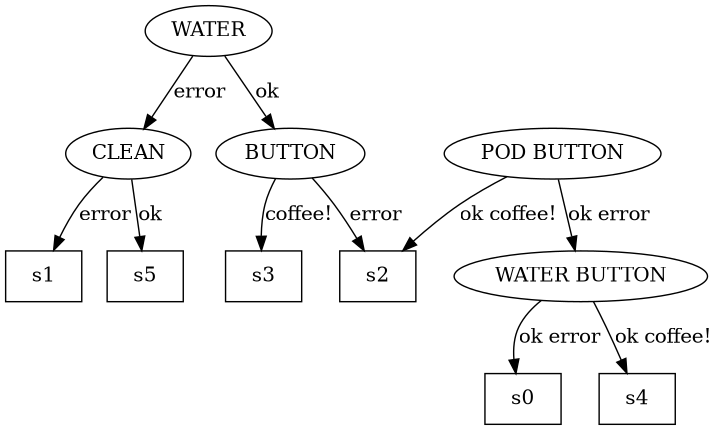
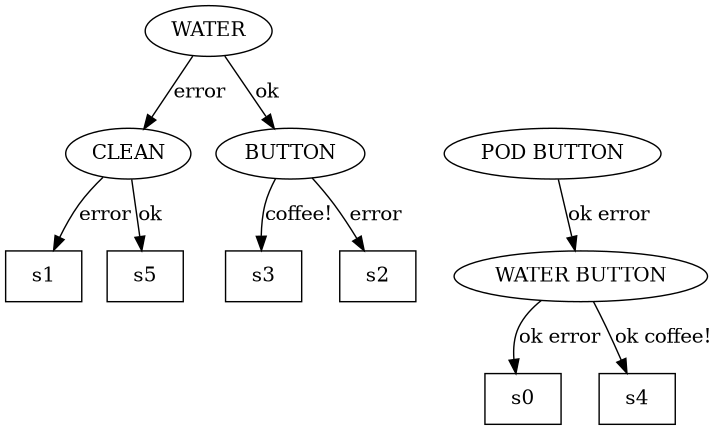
edge "POD BUTTON" -> "s2": removed, label "ok coffee!"
